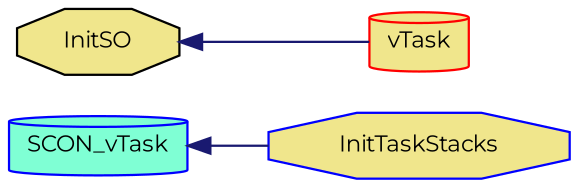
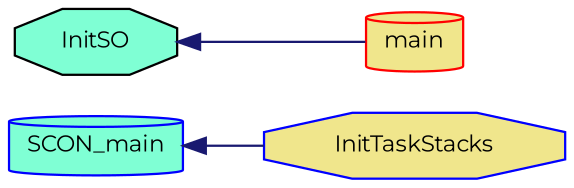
node "InitSO": fillcolor khaki -> aquamarine
node "vTask": label "vTask" -> "main"
node "SCON_vTask": label "SCON_vTask" -> "SCON_main"
